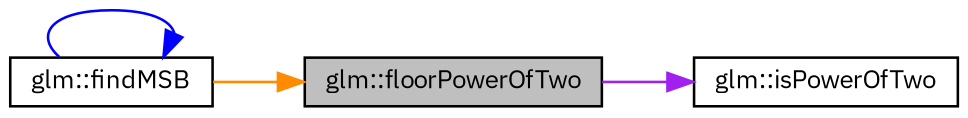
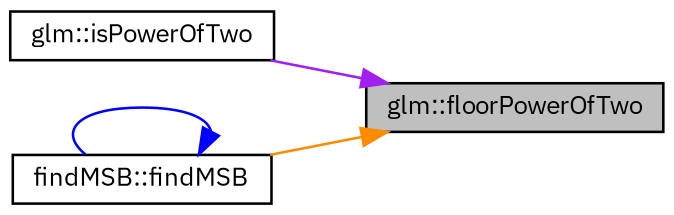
node "glm::findMSB": label "glm::findMSB" -> "findMSB::findMSB"
edge "glm::floorPowerOfTwo" -> "glm::isPowerOfTwo": reversed
